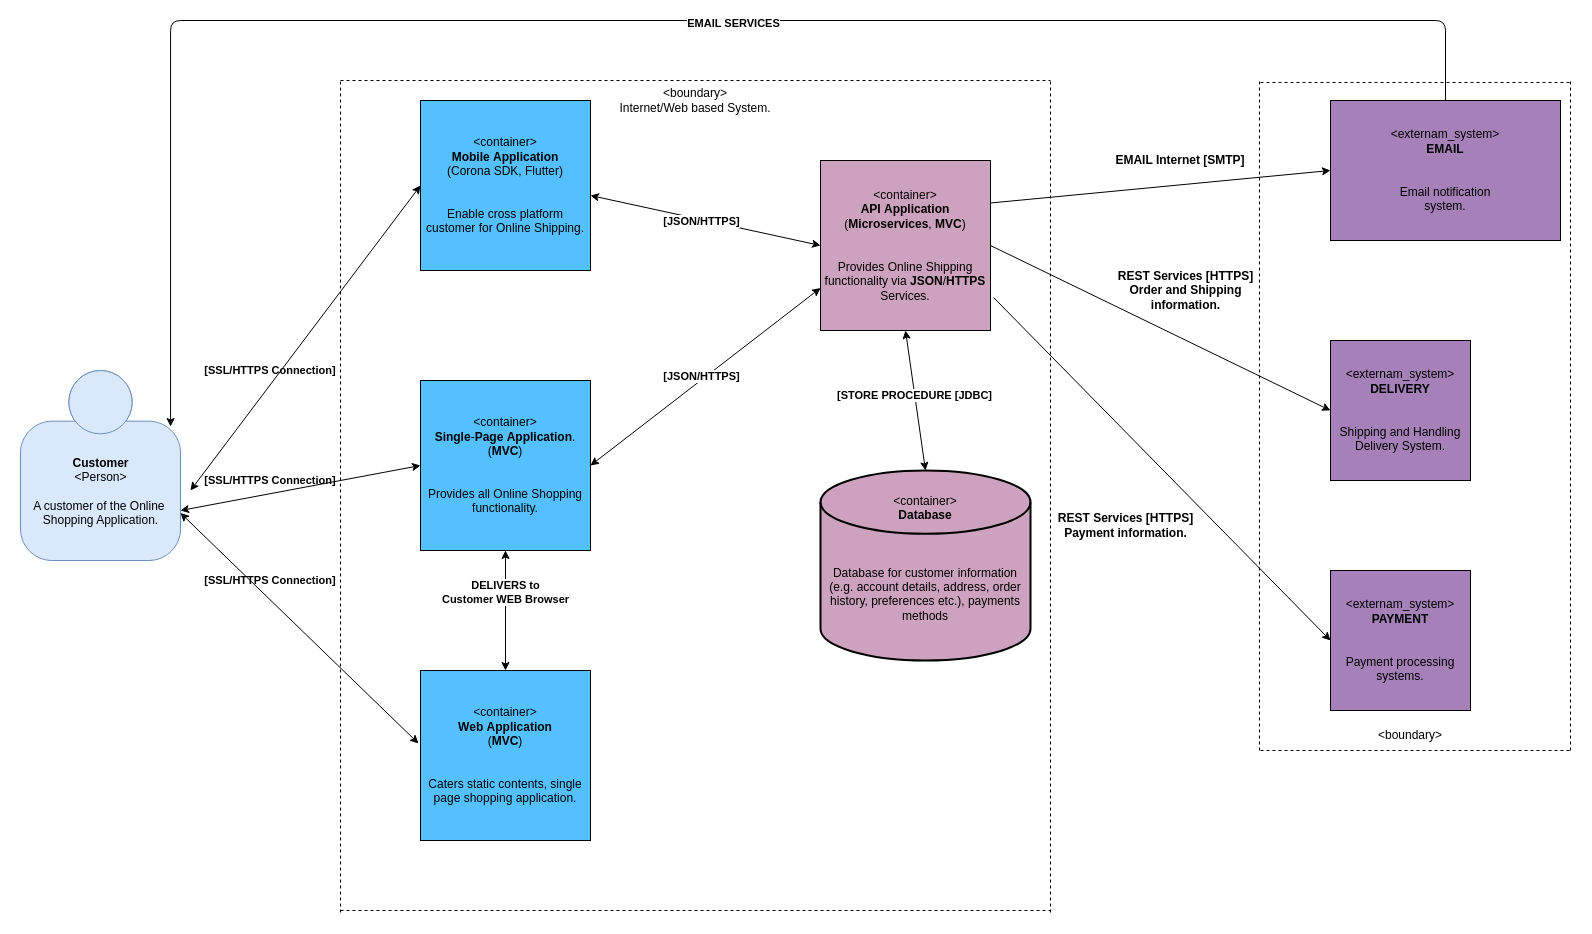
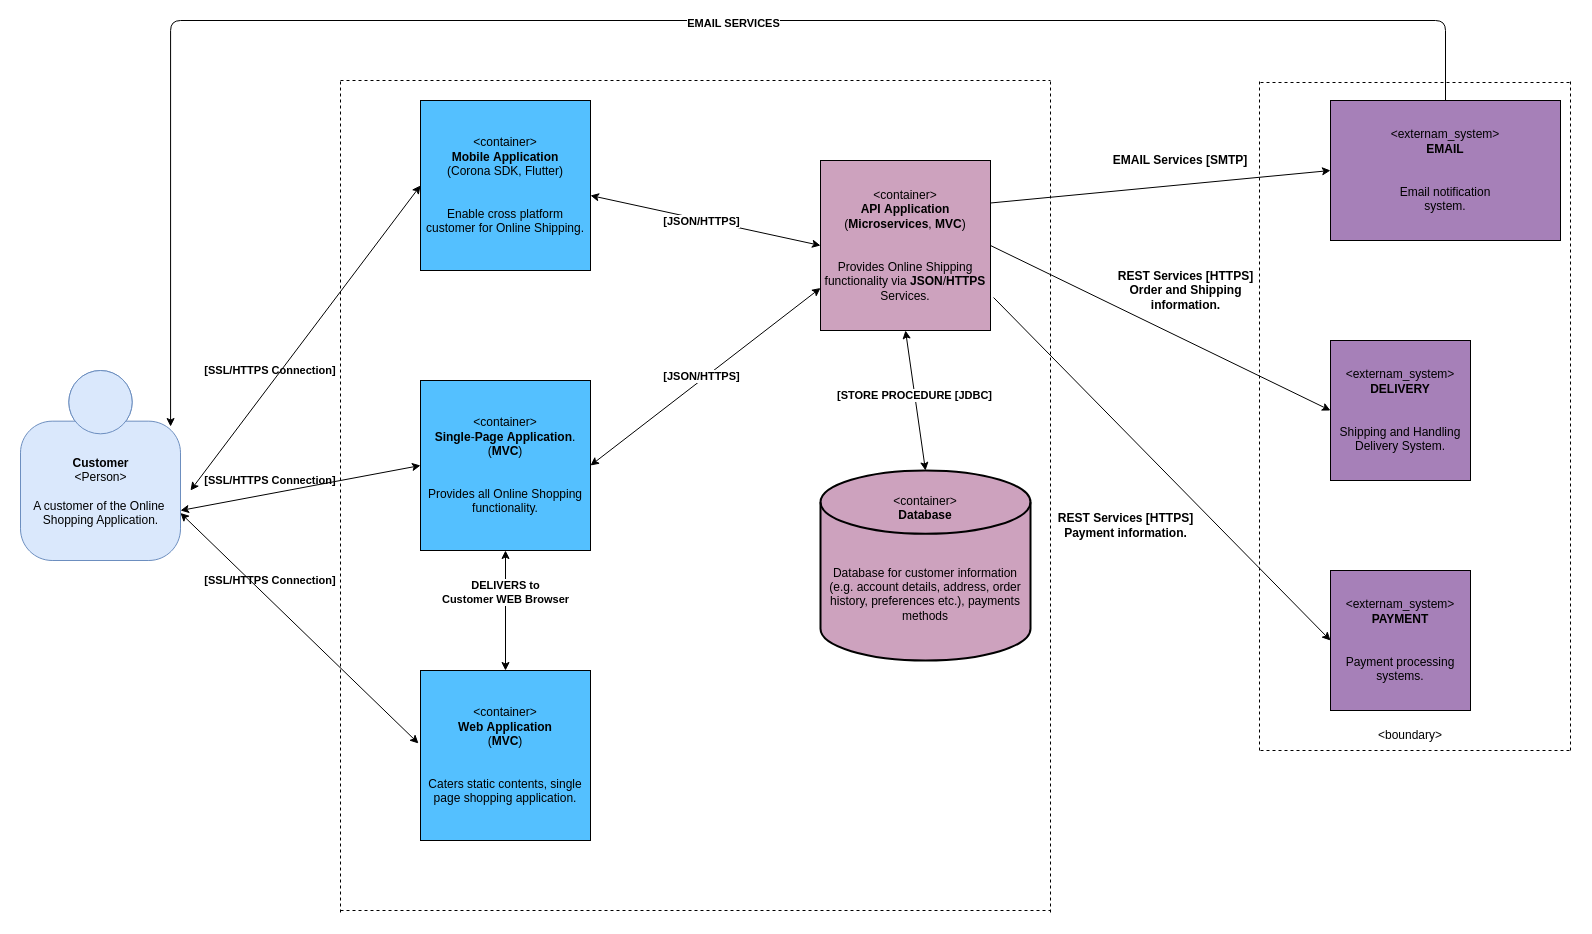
node "<boundary> Internet/Web based System.": removed
node "EMAIL Internet [SMTP]": label "EMAIL Internet [SMTP]" -> "EMAIL Services [SMTP]"
